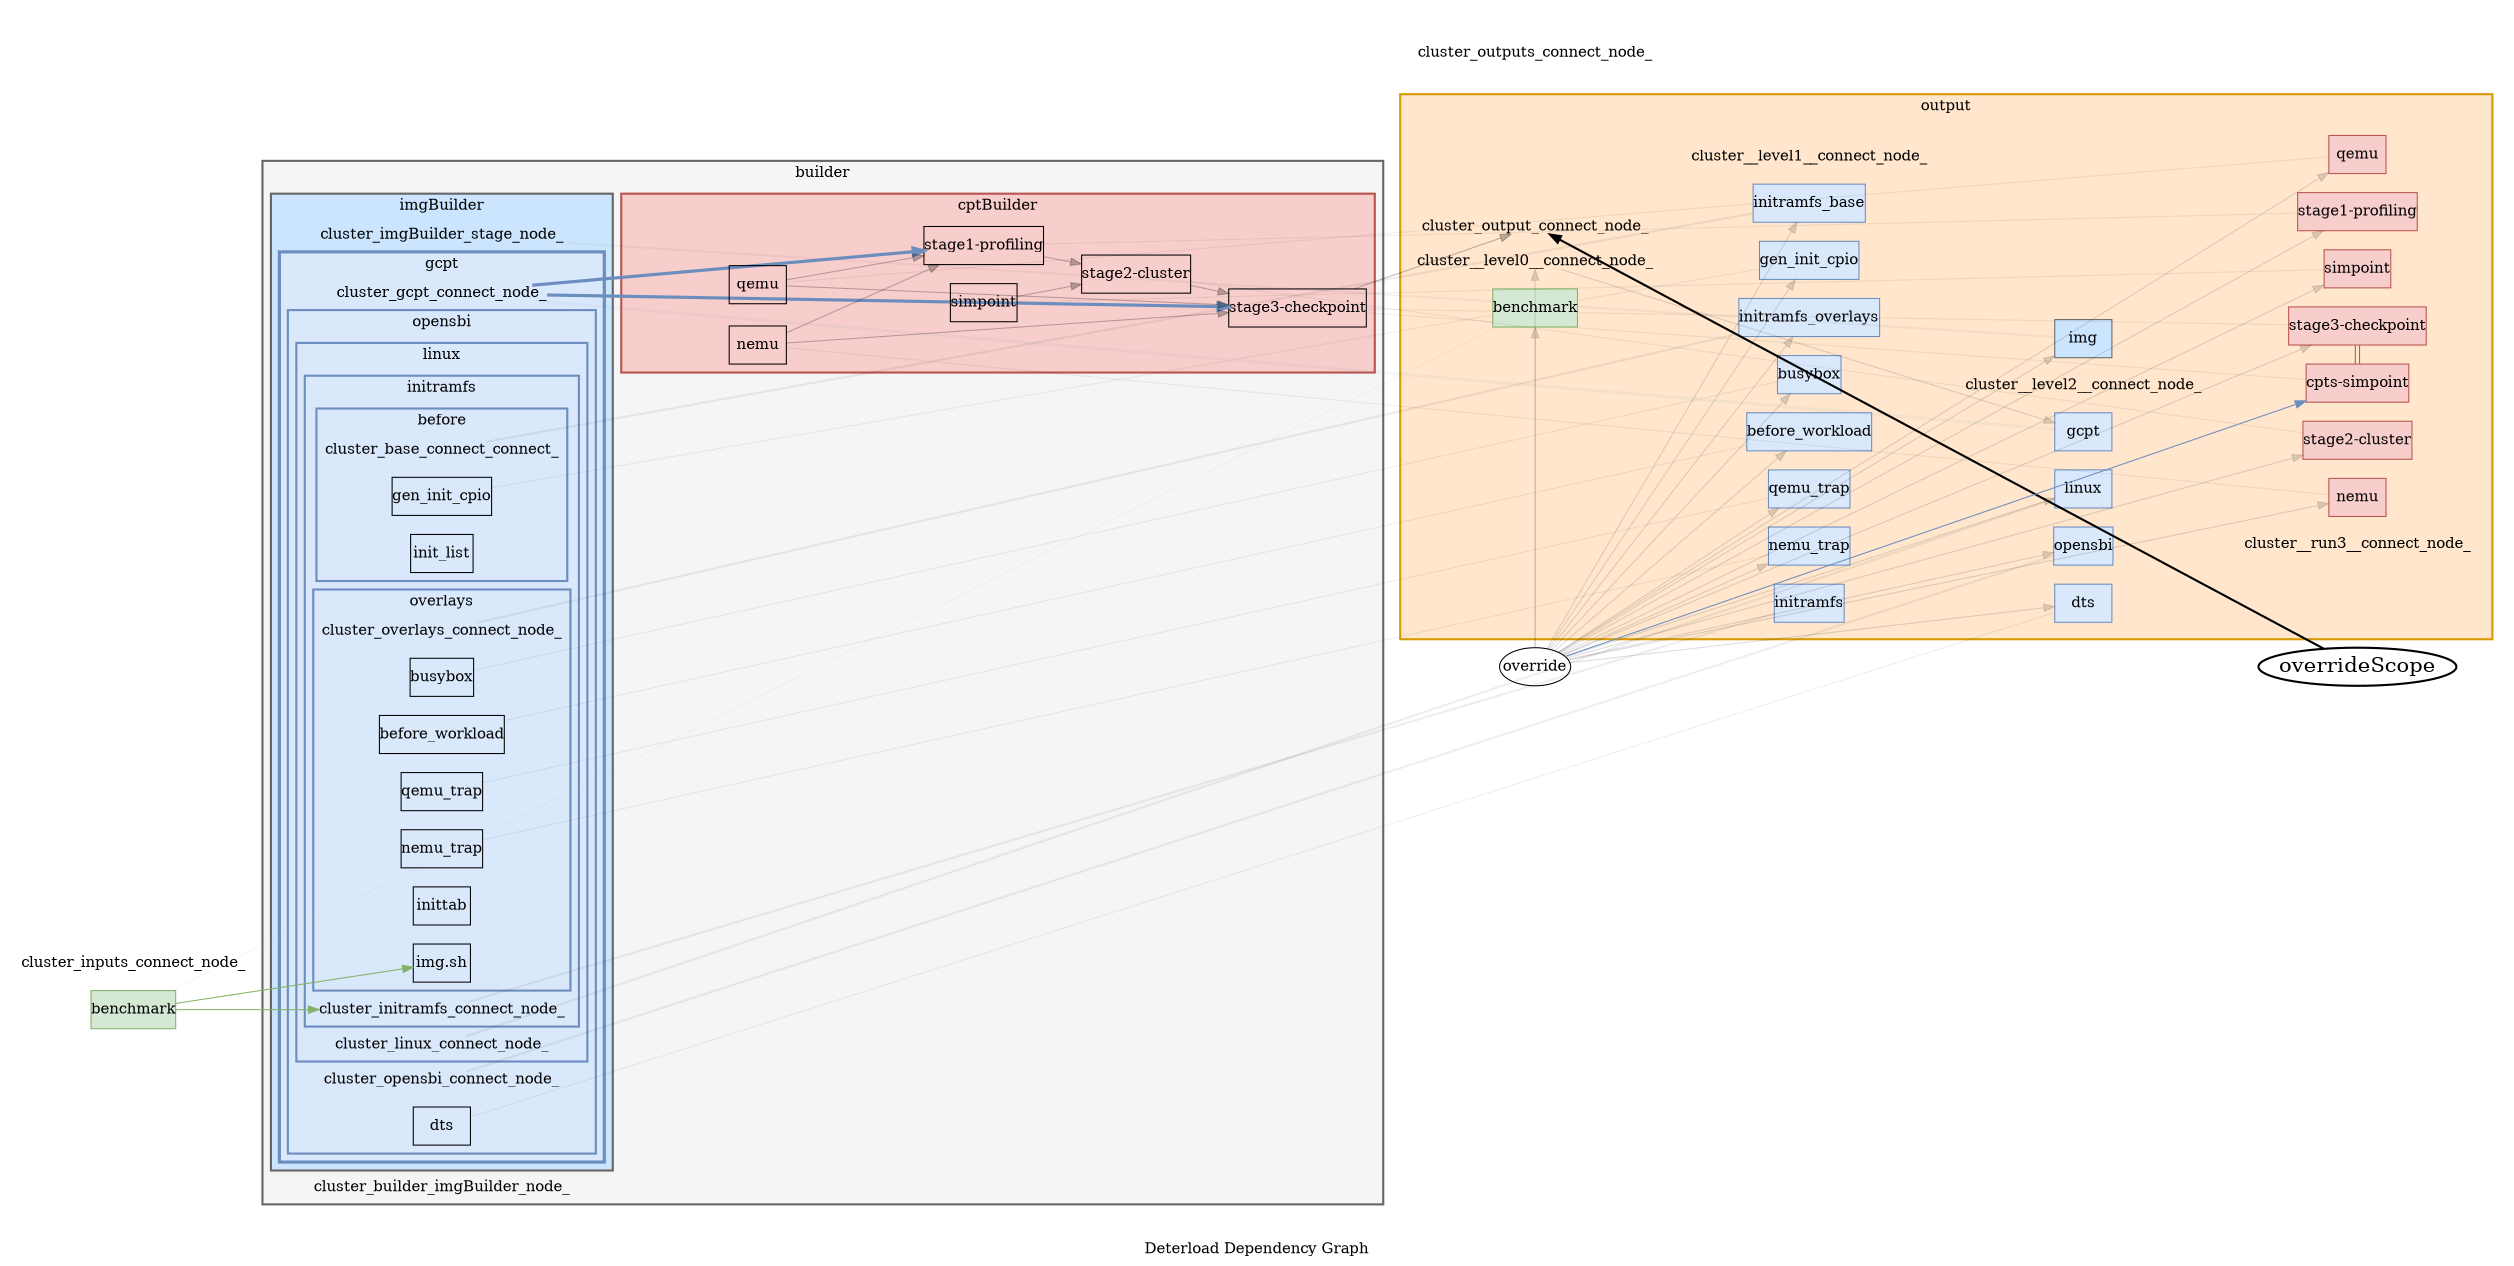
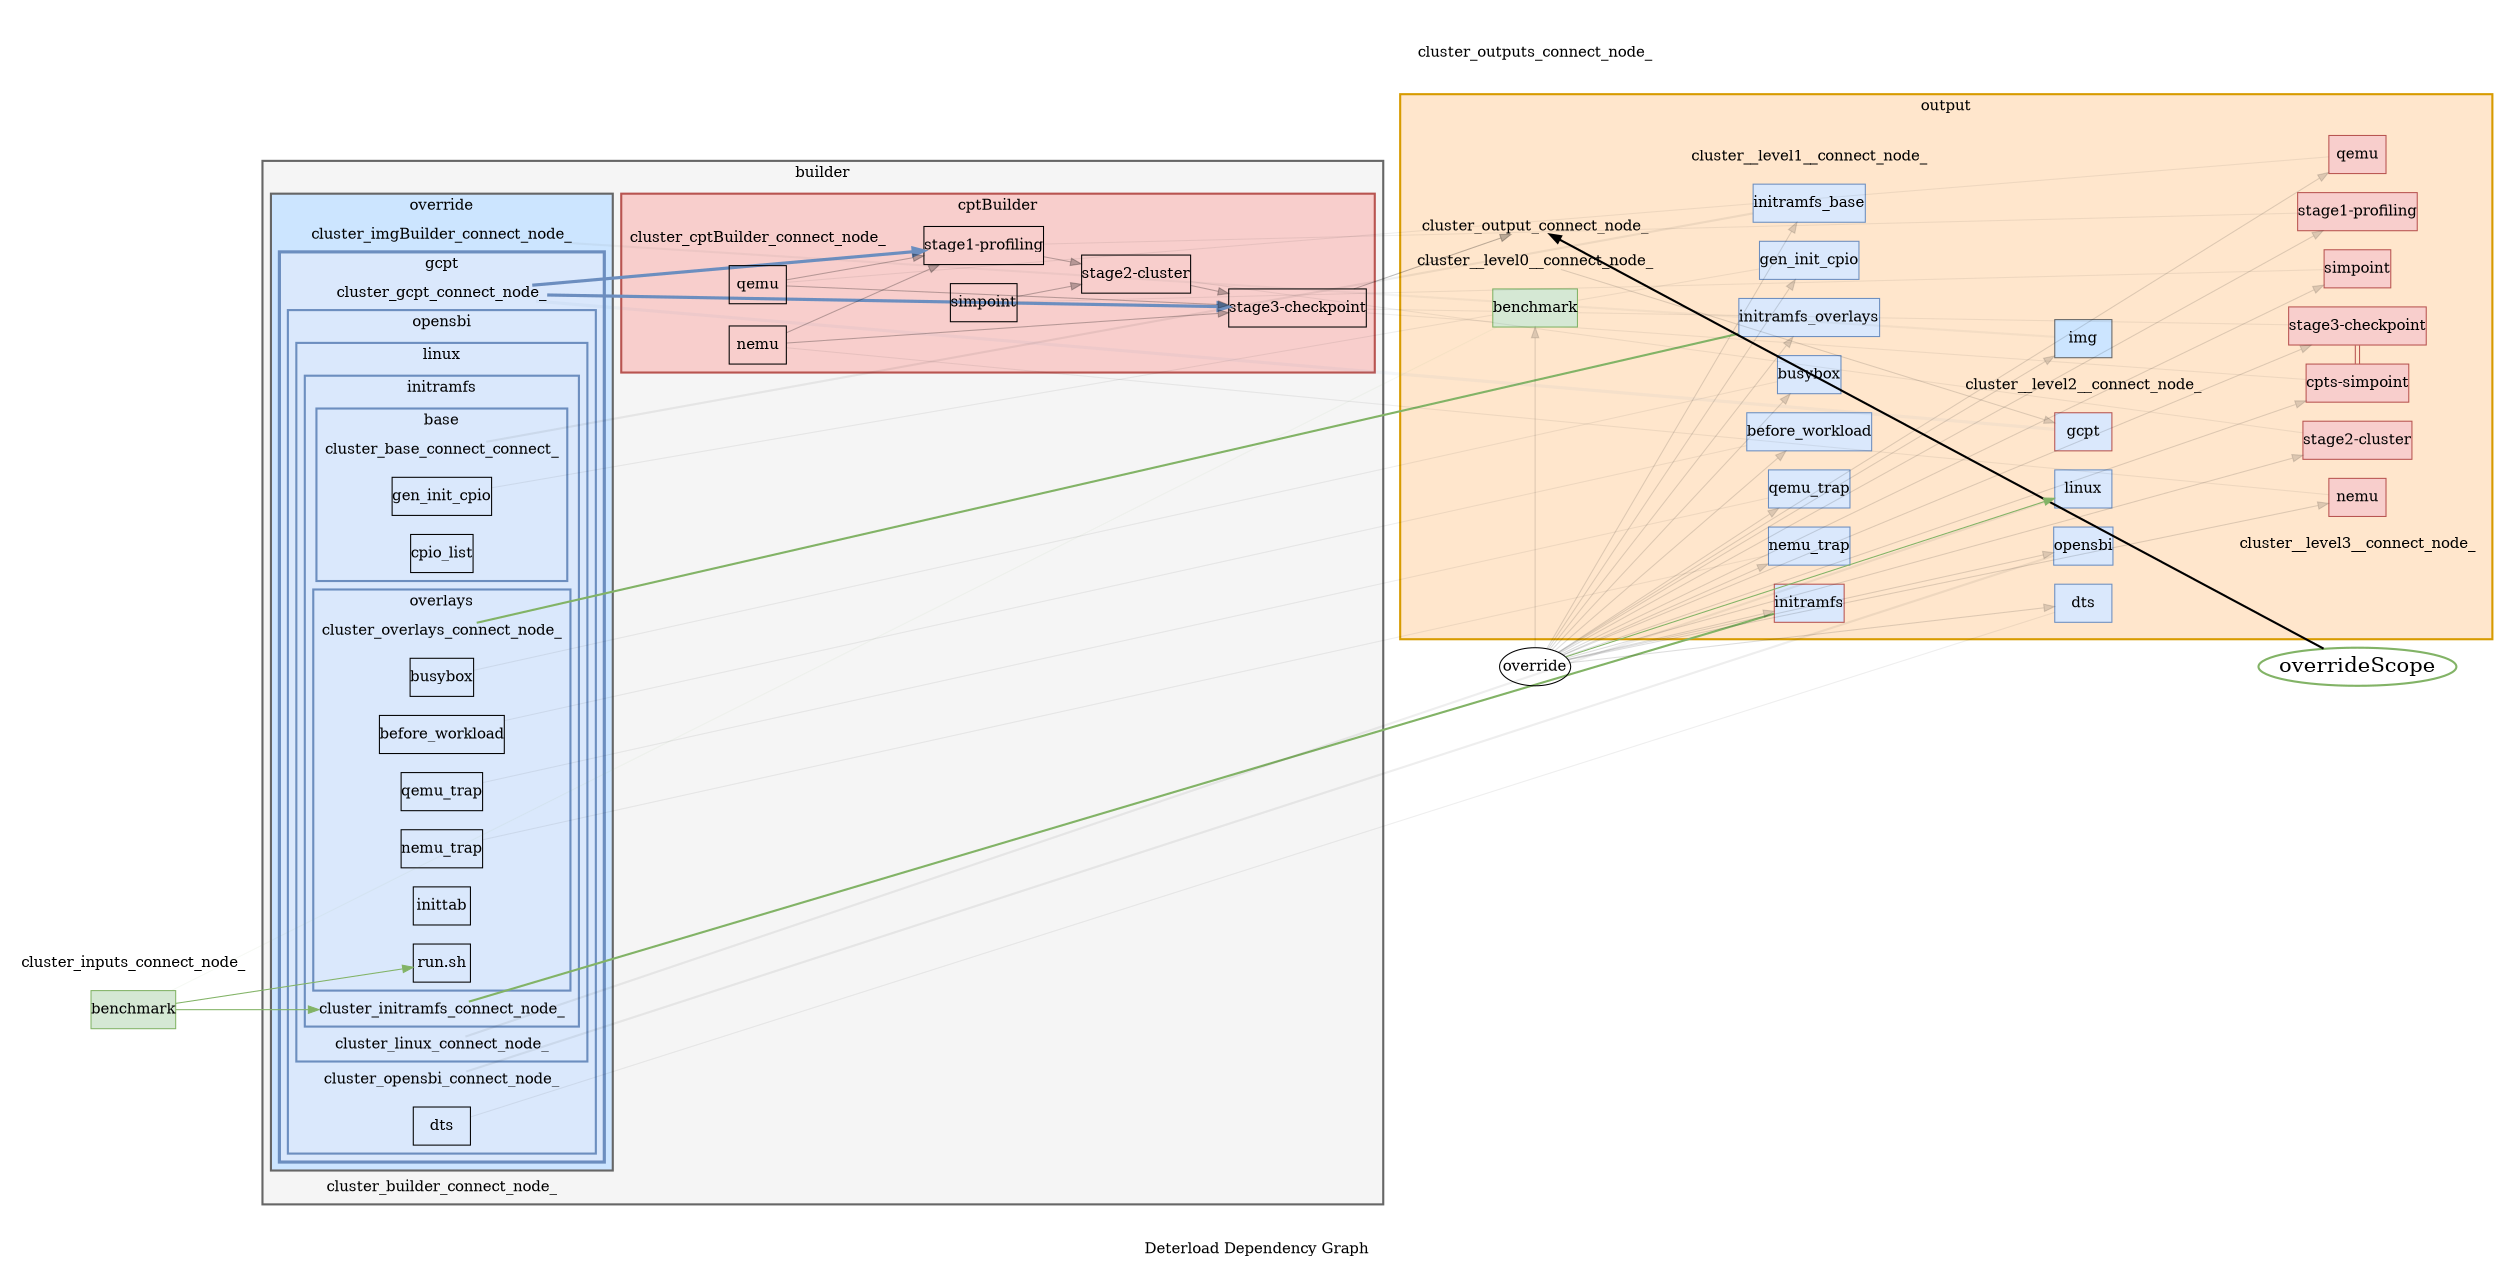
cluster "imgBuilder": label "imgBuilder" -> "override"
node "cluster_imgBuilder_stage_node_": label "cluster_imgBuilder_stage_node_" -> "cluster_imgBuilder_connect_node_"
node "cluster_cptBuilder_connect_node_": added
cluster "before": label "before" -> "base"
node "gcpt": color #6c8ebf -> #b85450
edge "override" -> "cluster__level0__connect_node_": now "override" -> "initramfs"
edge "initramfs_overlays" -- "cluster_overlays_connect_node_": color #00000011 -> #82b366
edge "override" -> "cpts-simpoint": color #6c8ebf -> #00000022
node "cluster__run3__connect_node_": label "cluster__run3__connect_node_" -> "cluster__level3__connect_node_"
node "init_list": label "init_list" -> "cpio_list"
edge "override" -> "linux": color #00000022 -> #82b366
node "initramfs": color #6c8ebf -> #b85450
node "overrideScope": color black -> #82b366
edge "initramfs" -- "cluster_initramfs_connect_node_": color #00000011 -> #82b366
node "img.sh": label "img.sh" -> "run.sh"
node "cluster_builder_imgBuilder_node_": label "cluster_builder_imgBuilder_node_" -> "cluster_builder_connect_node_"
